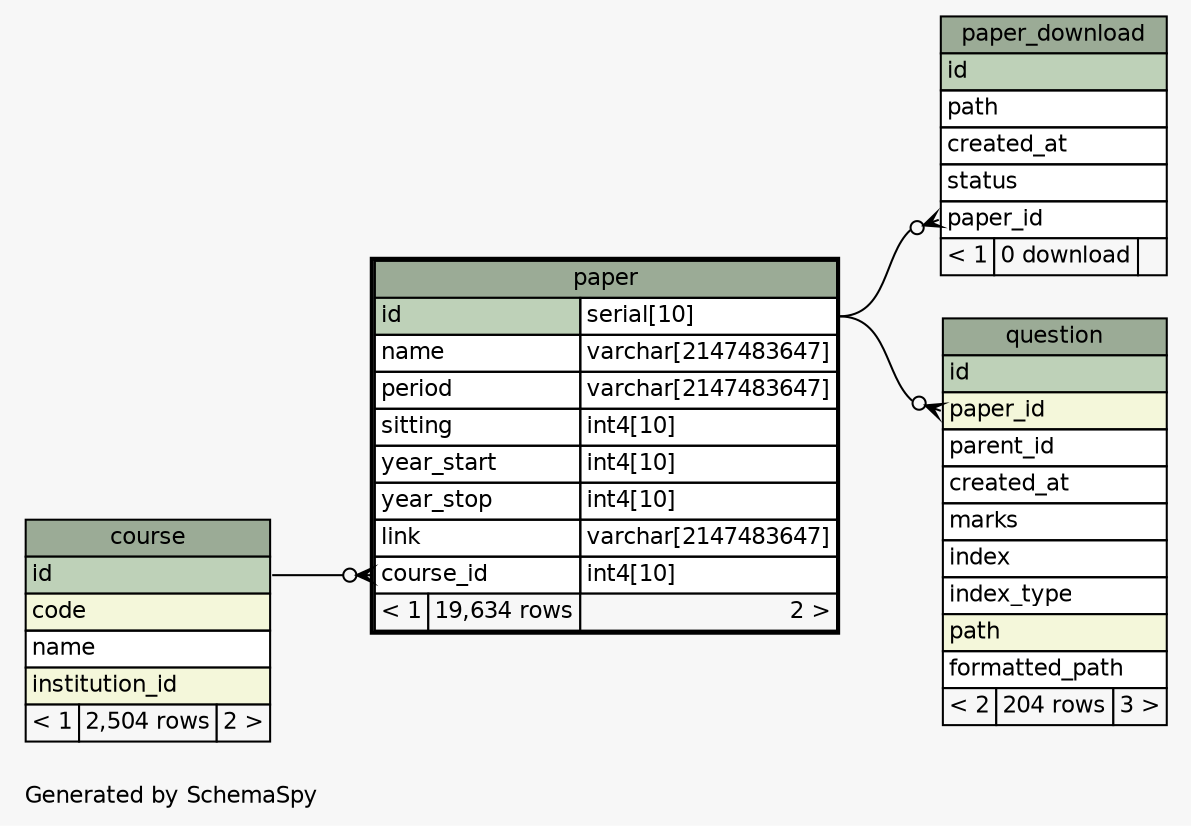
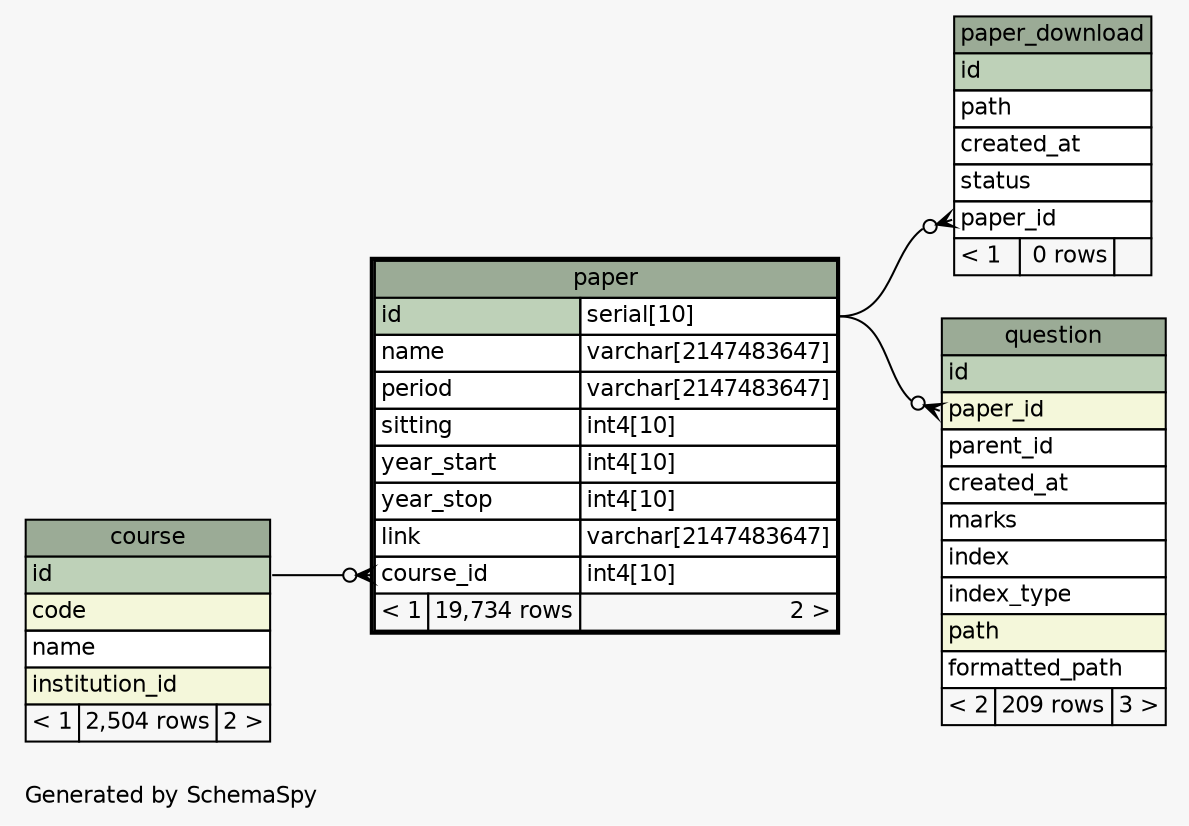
node "paper_download": text "0 download" -> "0 rows"
node "paper": text "19,634 rows" -> "19,734 rows"
node "question": text "204 rows" -> "209 rows"
